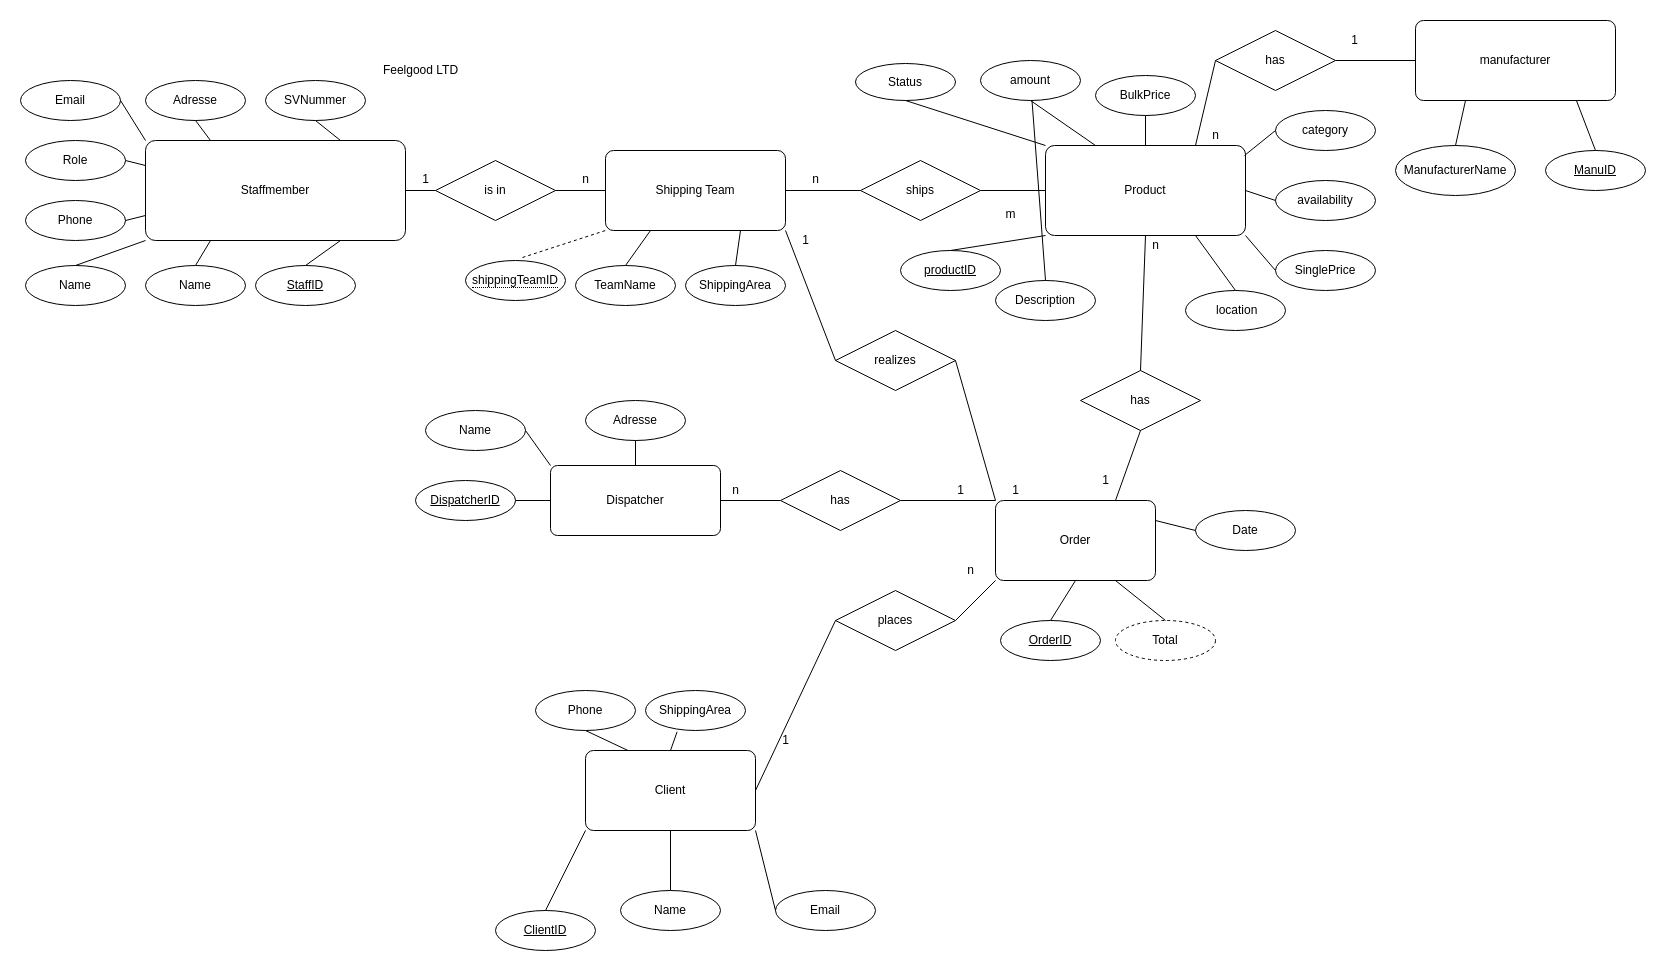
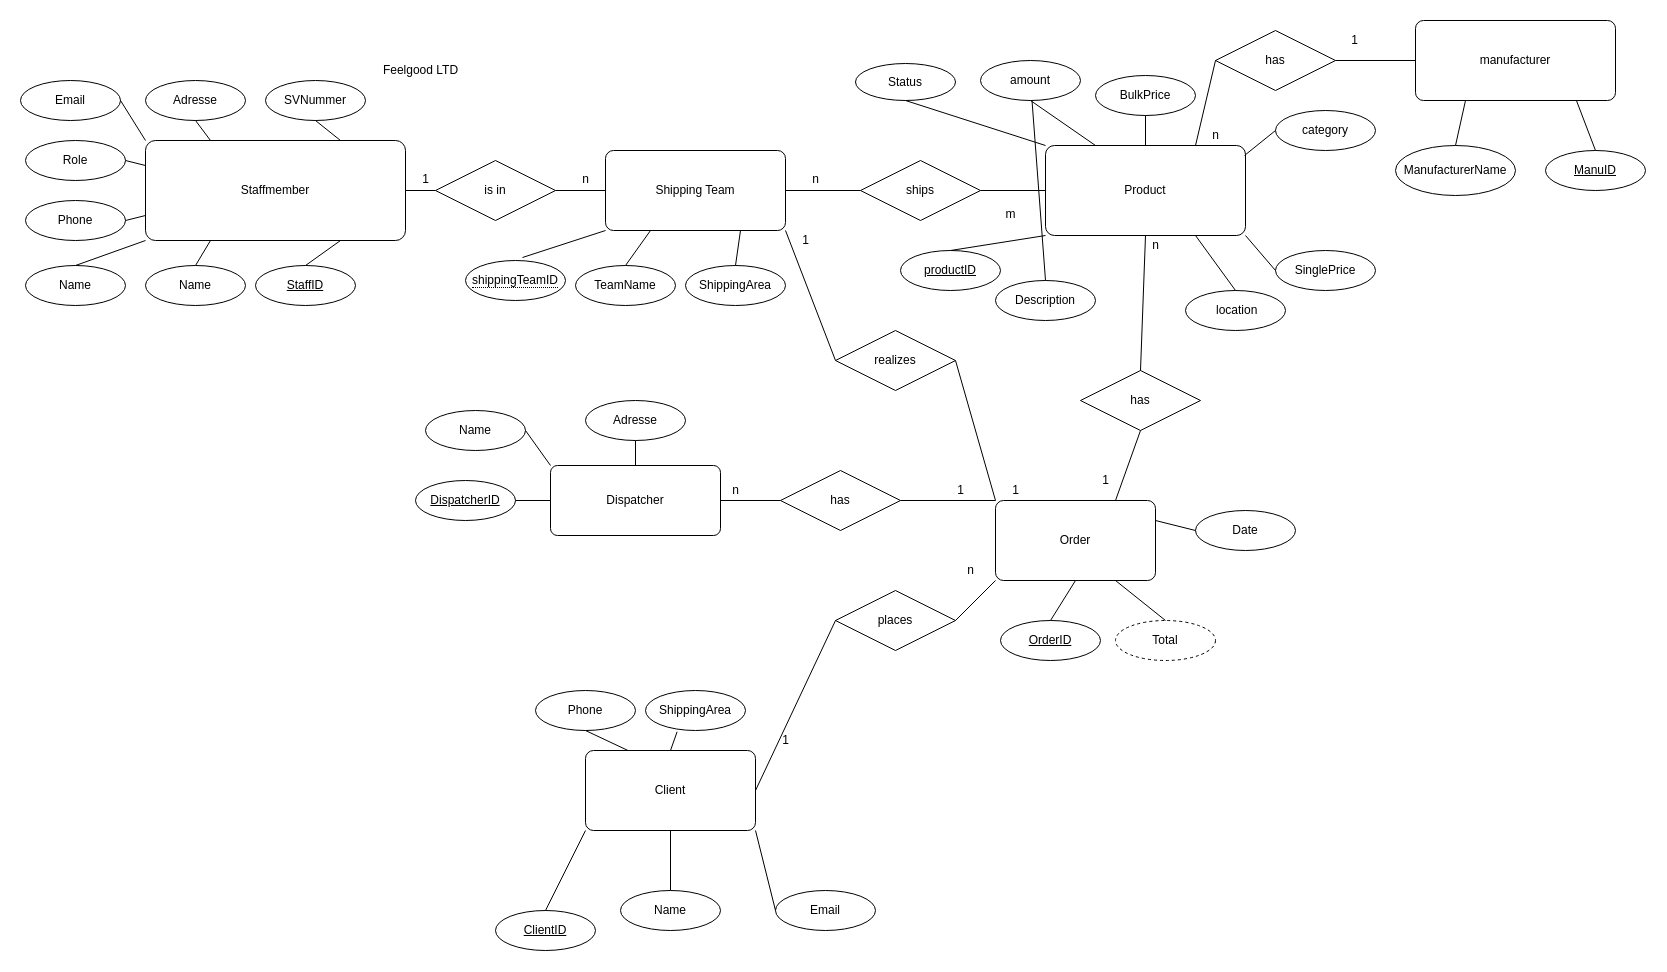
edge "Product" -- "availability": removed
node "availability": removed
edge "Shipping Team" -- "shippingTeamID": style dashed -> solid
